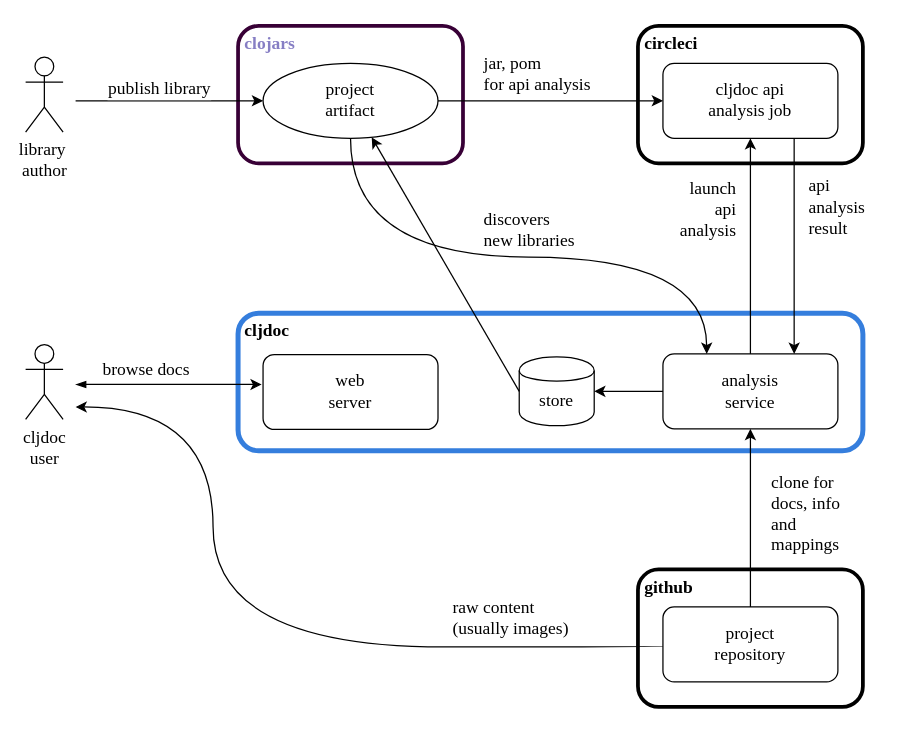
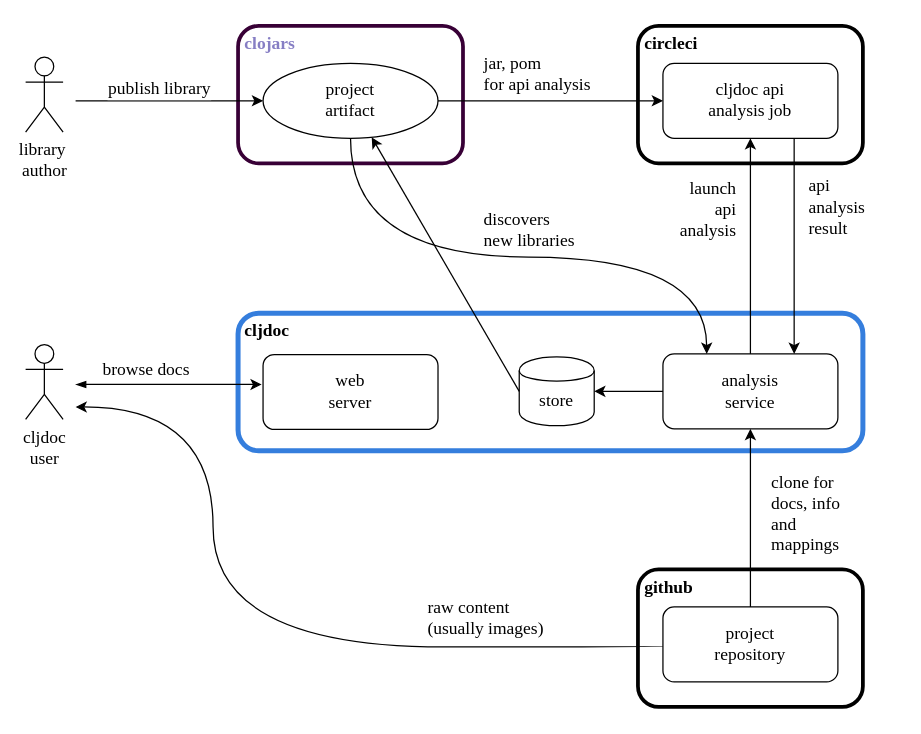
node "raw content (usually images)": moved (532, 619) -> (507, 619)
